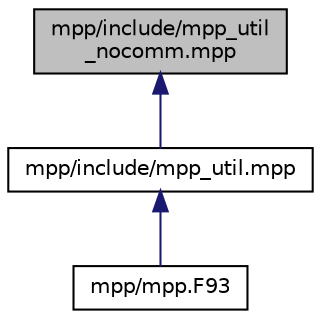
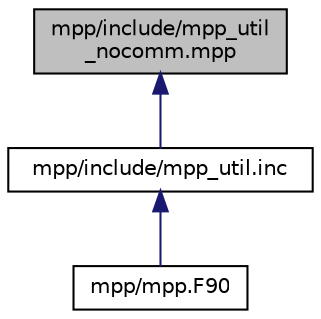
node "mpp/include/mpp_util.mpp": label "mpp/include/mpp_util.mpp" -> "mpp/include/mpp_util.inc"
node "mpp/mpp.F93": label "mpp/mpp.F93" -> "mpp/mpp.F90"
